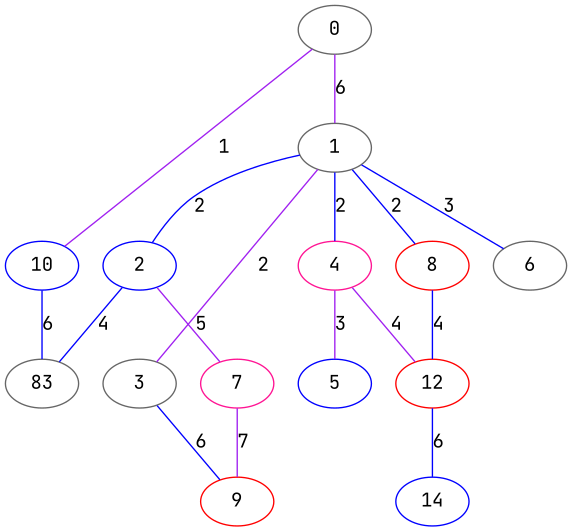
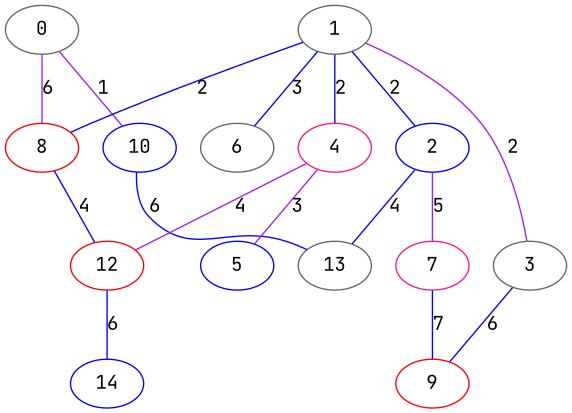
edge "0" -- "1": now "0" -- "8"
node "83": label "83" -> "13"
edge "7" -- "9": color purple -> blue
